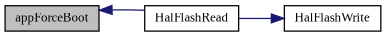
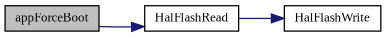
edge "HalFlashRead" -> "appForceBoot": reversed
